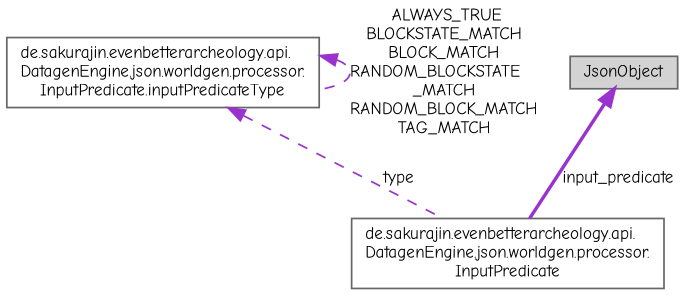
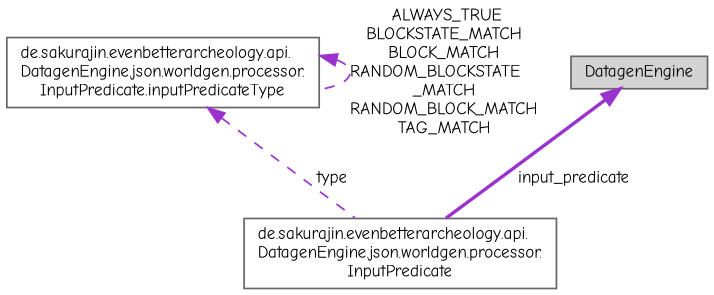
node "JsonObject": label "JsonObject" -> "DatagenEngine"
